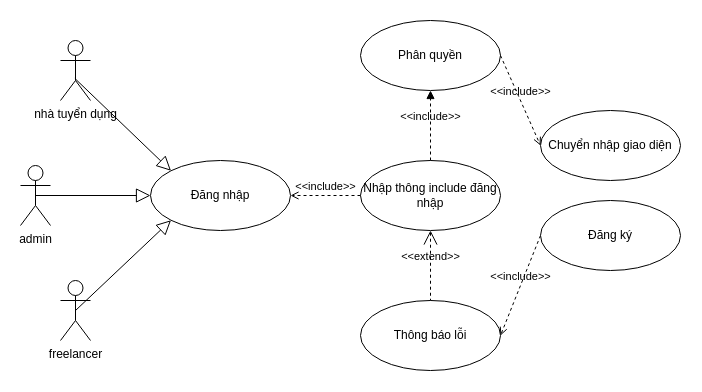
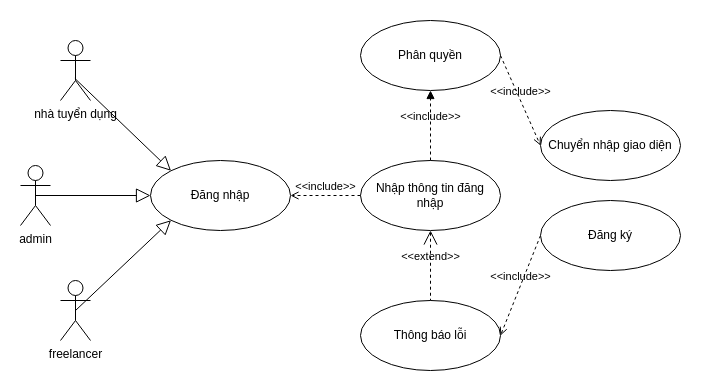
node "Nhập thông include đăng nhập": label "Nhập thông include đăng nhập" -> "Nhập thông tin đăng nhập"
